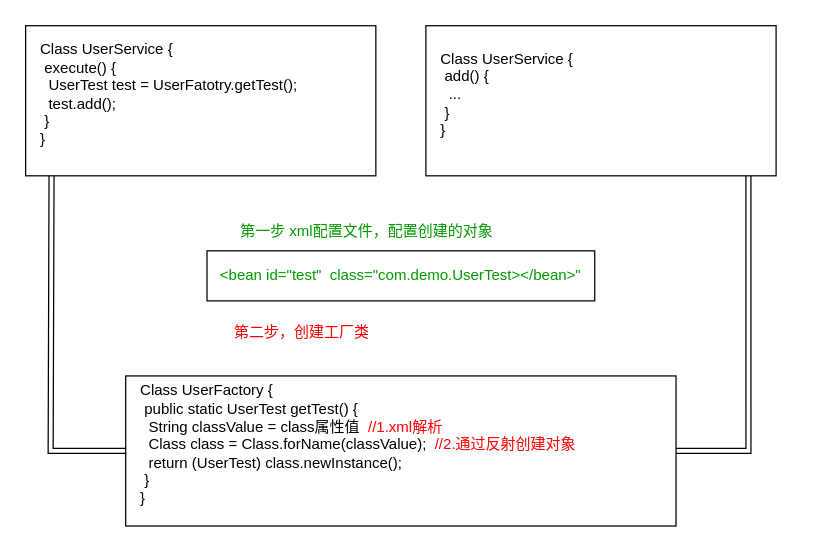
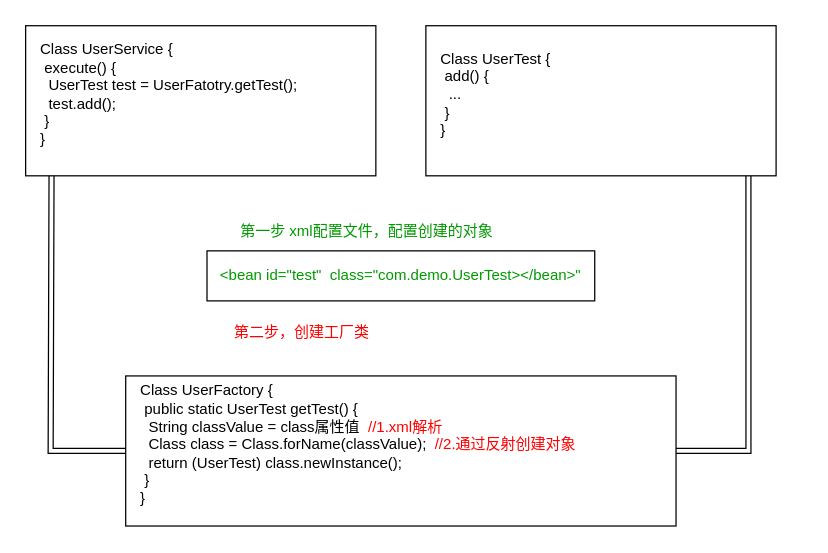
node "Class UserService { add() { ... } }": label "Class UserService { add() { ... } }" -> "Class UserTest { add() { ... } }"
